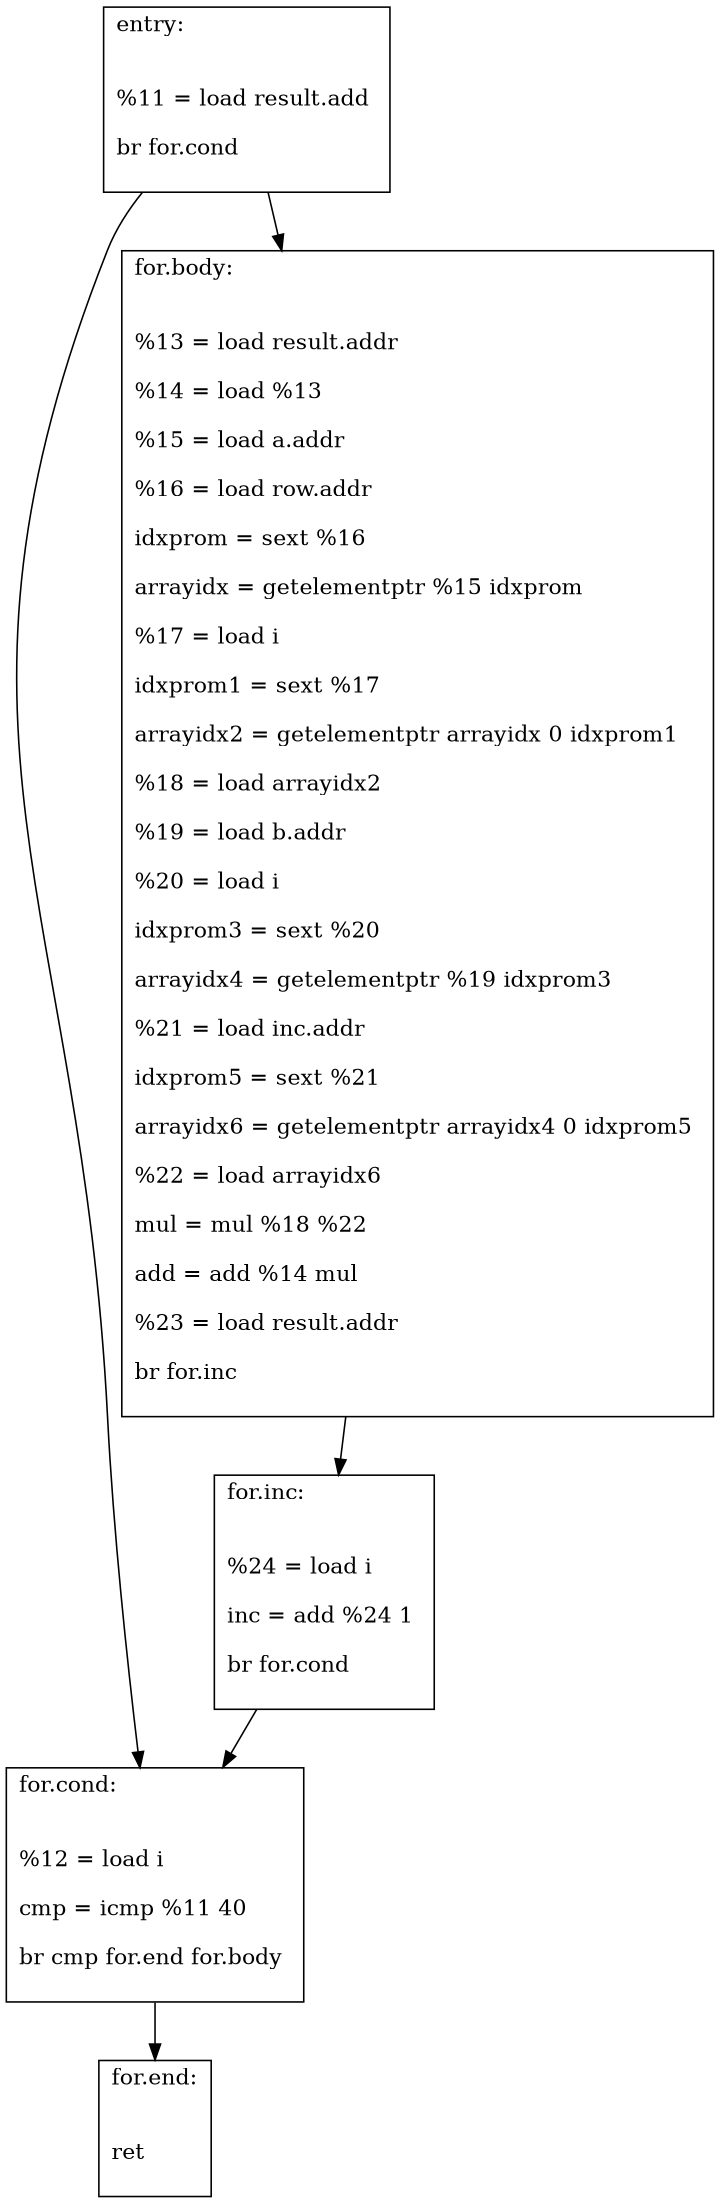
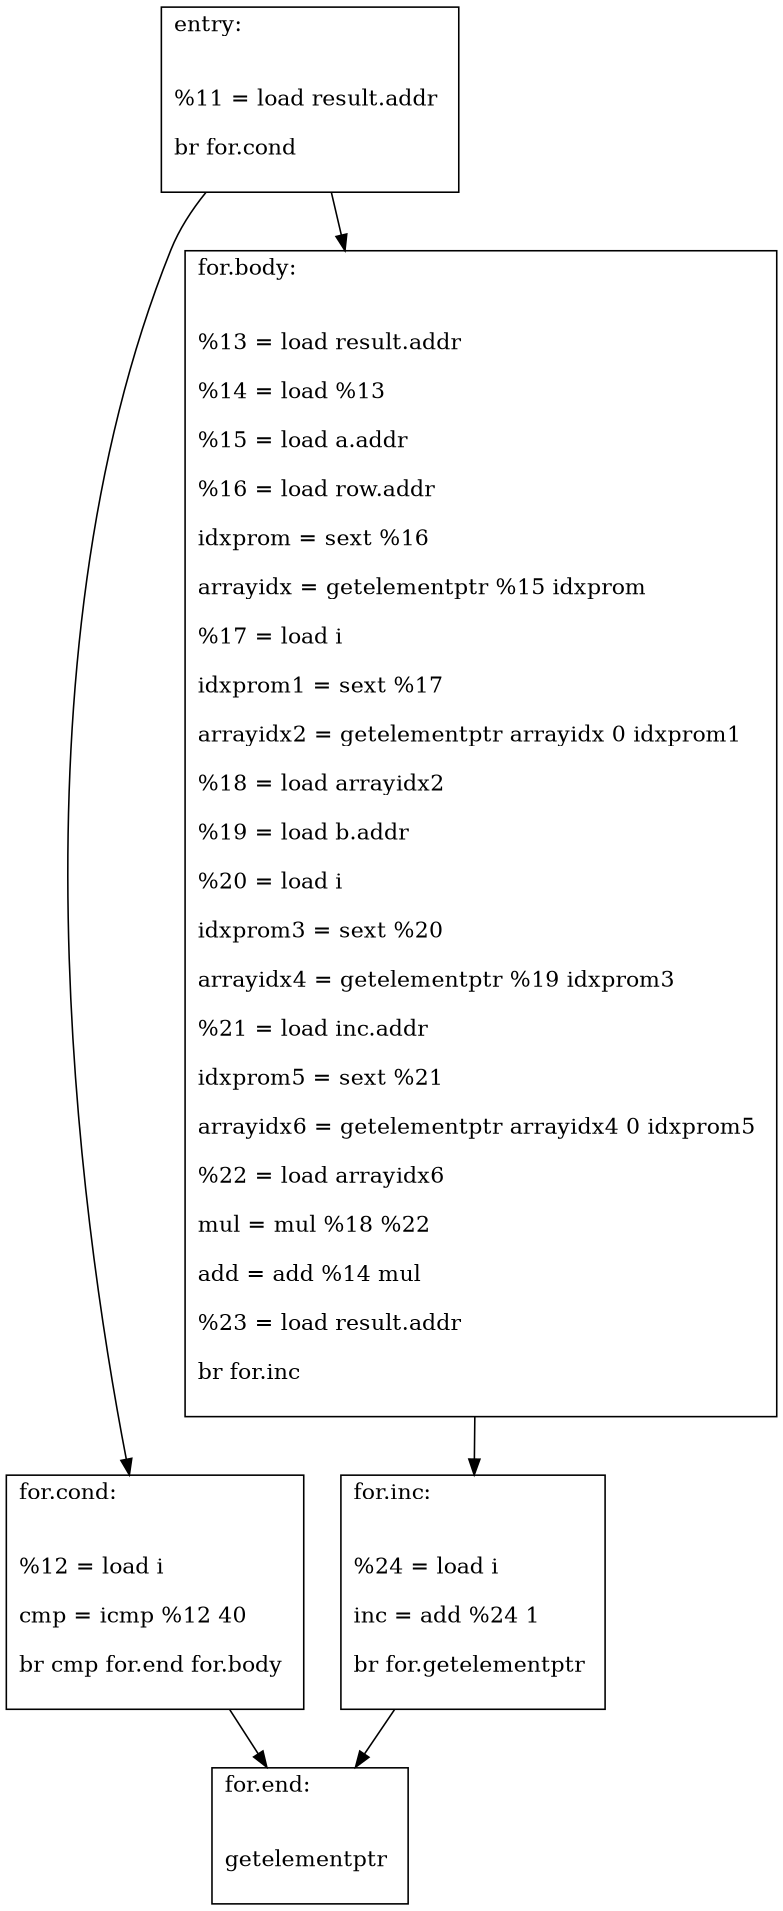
node "entry:": text "%11 = load result.add" -> "%11 = load result.addr"
node "for.inc:": text "br for.cond" -> "br for.getelementptr"
edge "for.inc:" -> "for.cond:": now "for.inc:" -> "for.end:"
node "for.cond:": text "cmp = icmp %11 40" -> "cmp = icmp %12 40"
node "for.end:": text "ret" -> "getelementptr"
